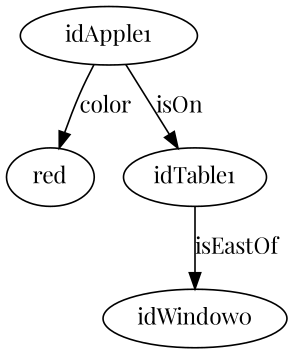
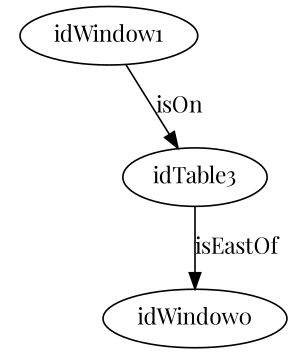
node "idApple1": label "idApple1" -> "idWindow1"
node "red": removed
node "idTable1": label "idTable1" -> "idTable3"
